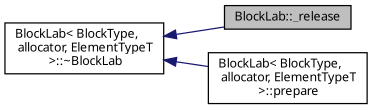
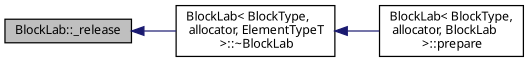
edge "BlockLab::_release" -> "BlockLab< BlockType, allocator, ElementTypeT >::~BlockLab": reversed
node "BlockLab< BlockType, allocator, ElementTypeT >::prepare": label "BlockLab< BlockType, allocator, ElementTypeT >::prepare" -> "BlockLab< BlockType, allocator, BlockLab >::prepare"
